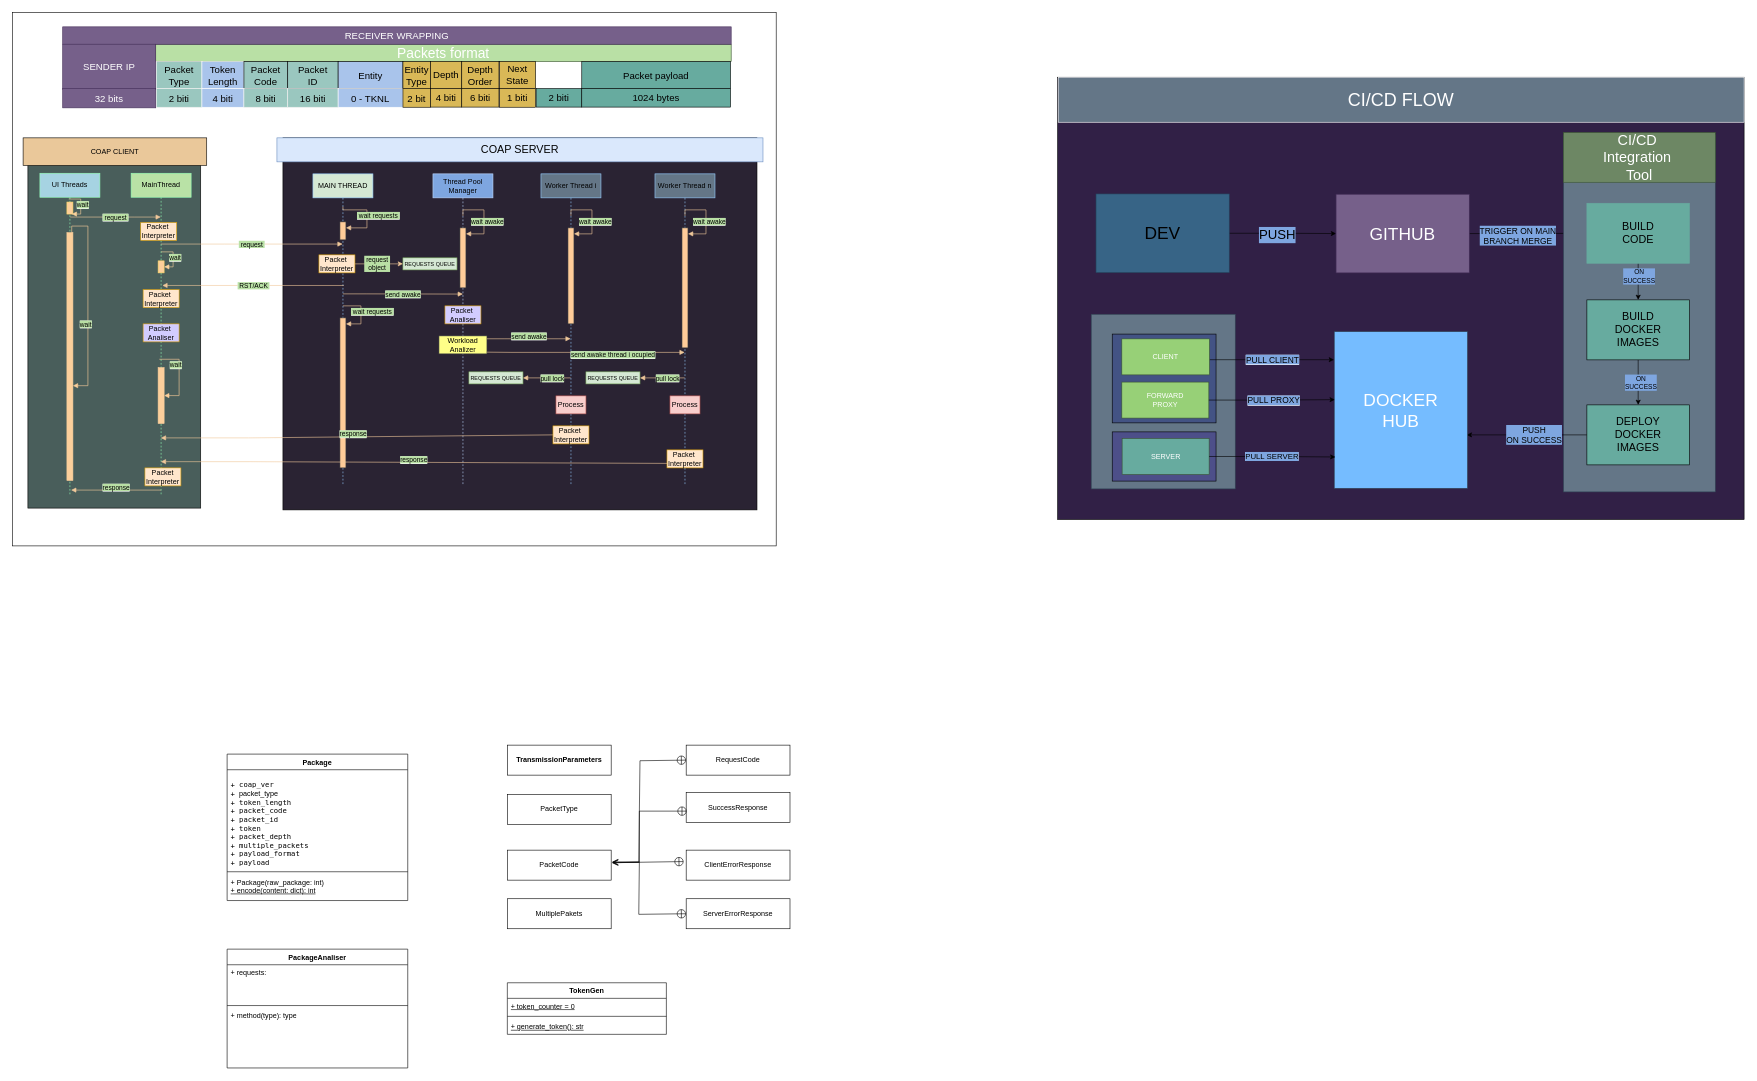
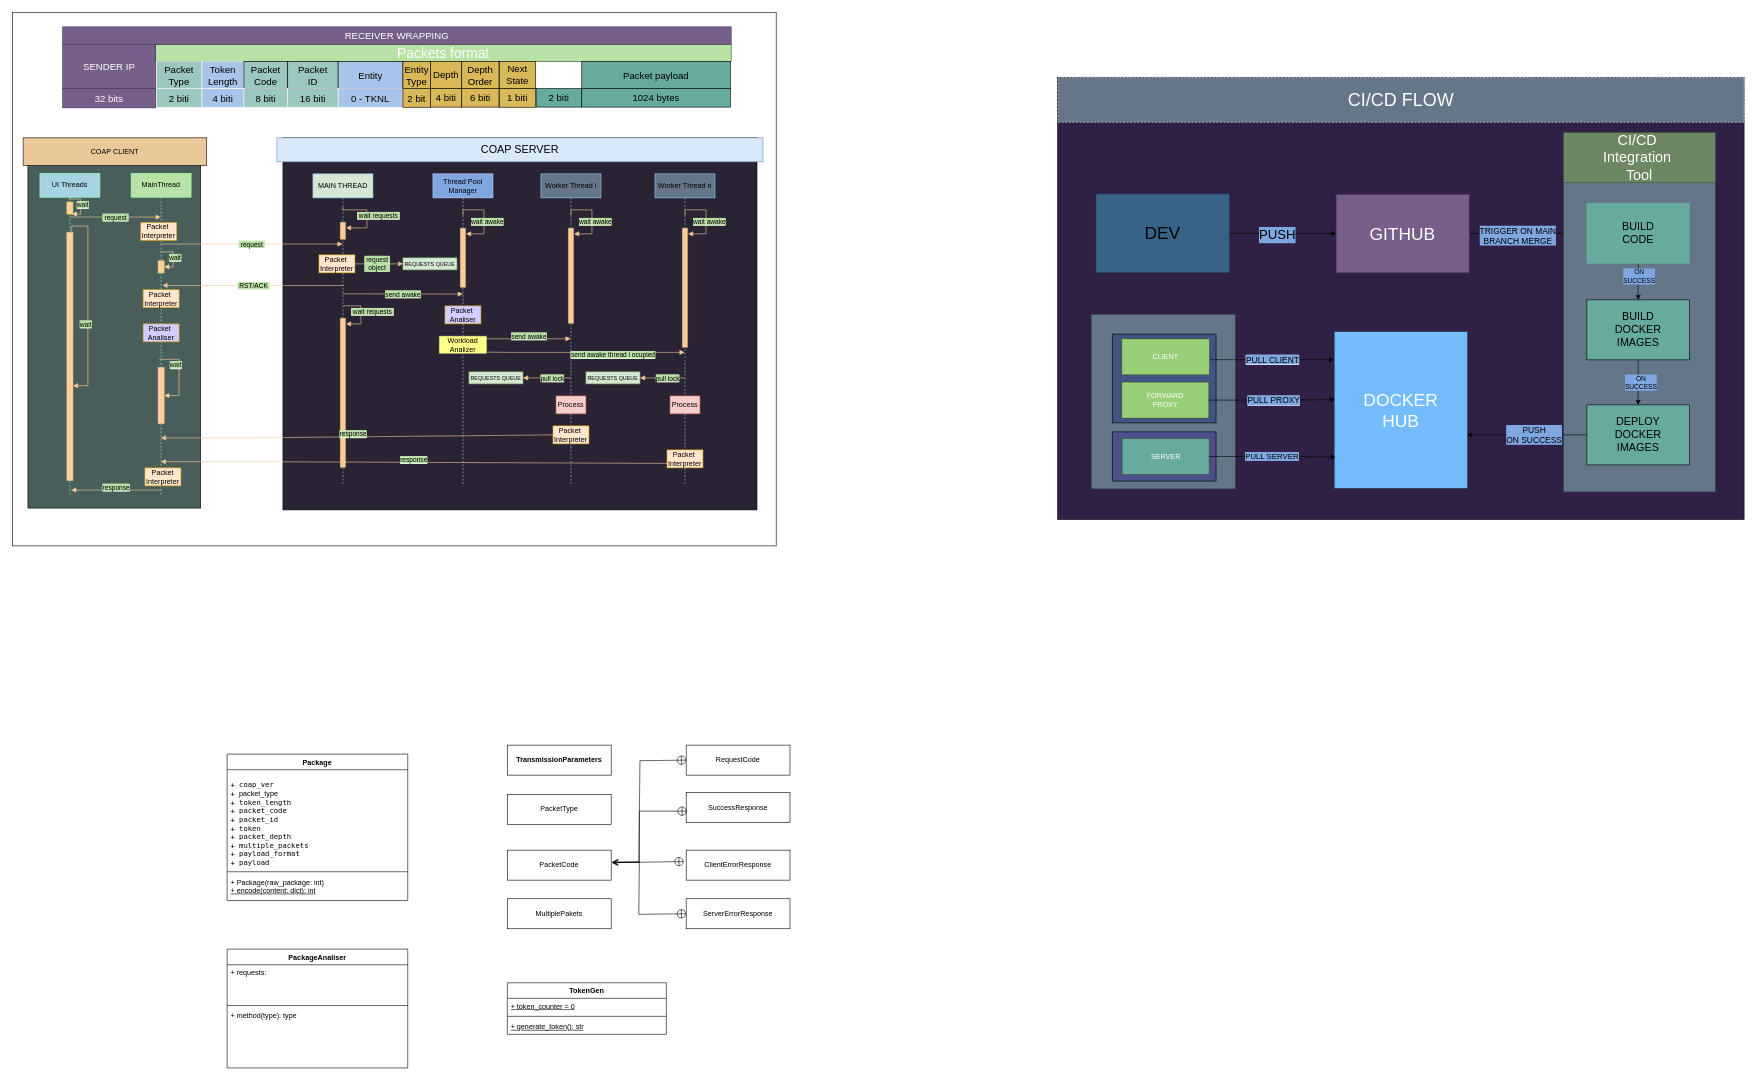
node "CI/CD FLOW": style solid -> dashed
